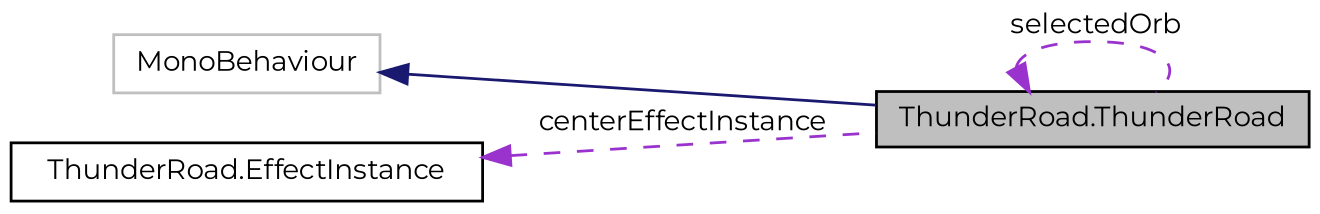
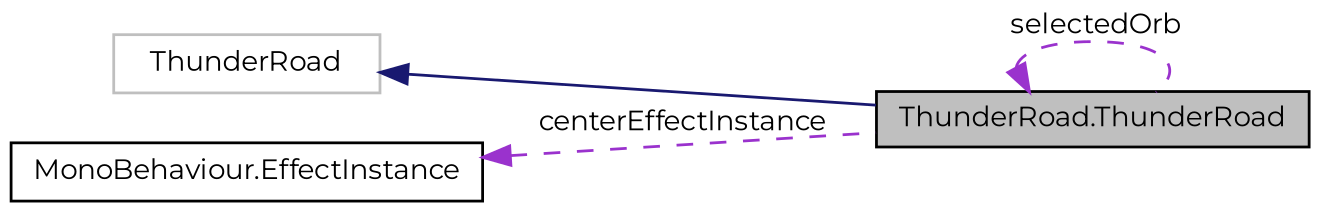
node "MonoBehaviour": label "MonoBehaviour" -> "ThunderRoad"
node "ThunderRoad.EffectInstance": label "ThunderRoad.EffectInstance" -> "MonoBehaviour.EffectInstance"
